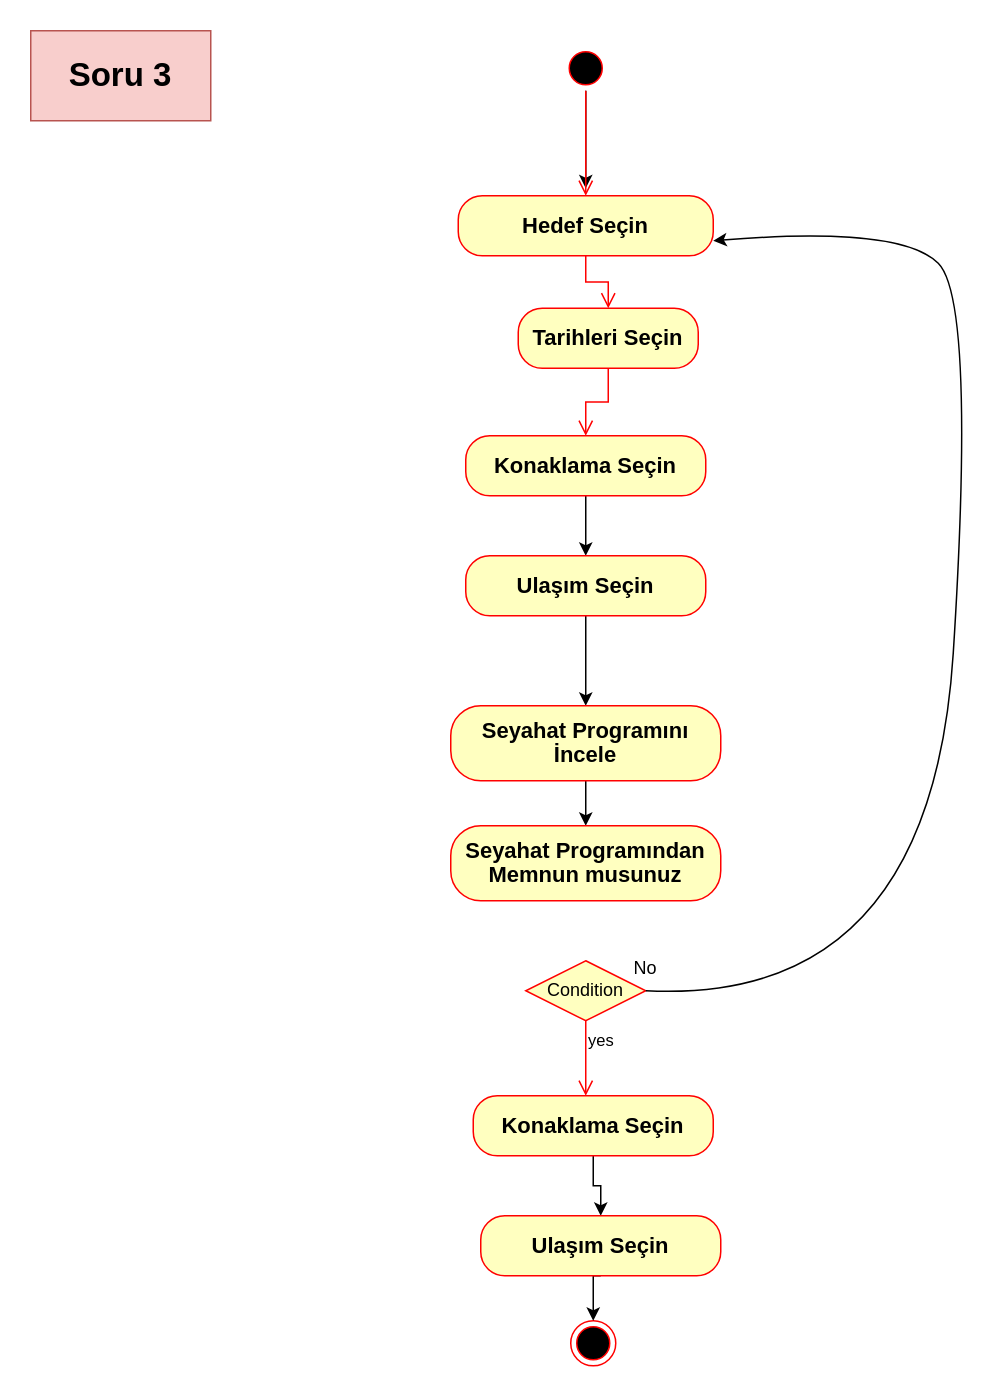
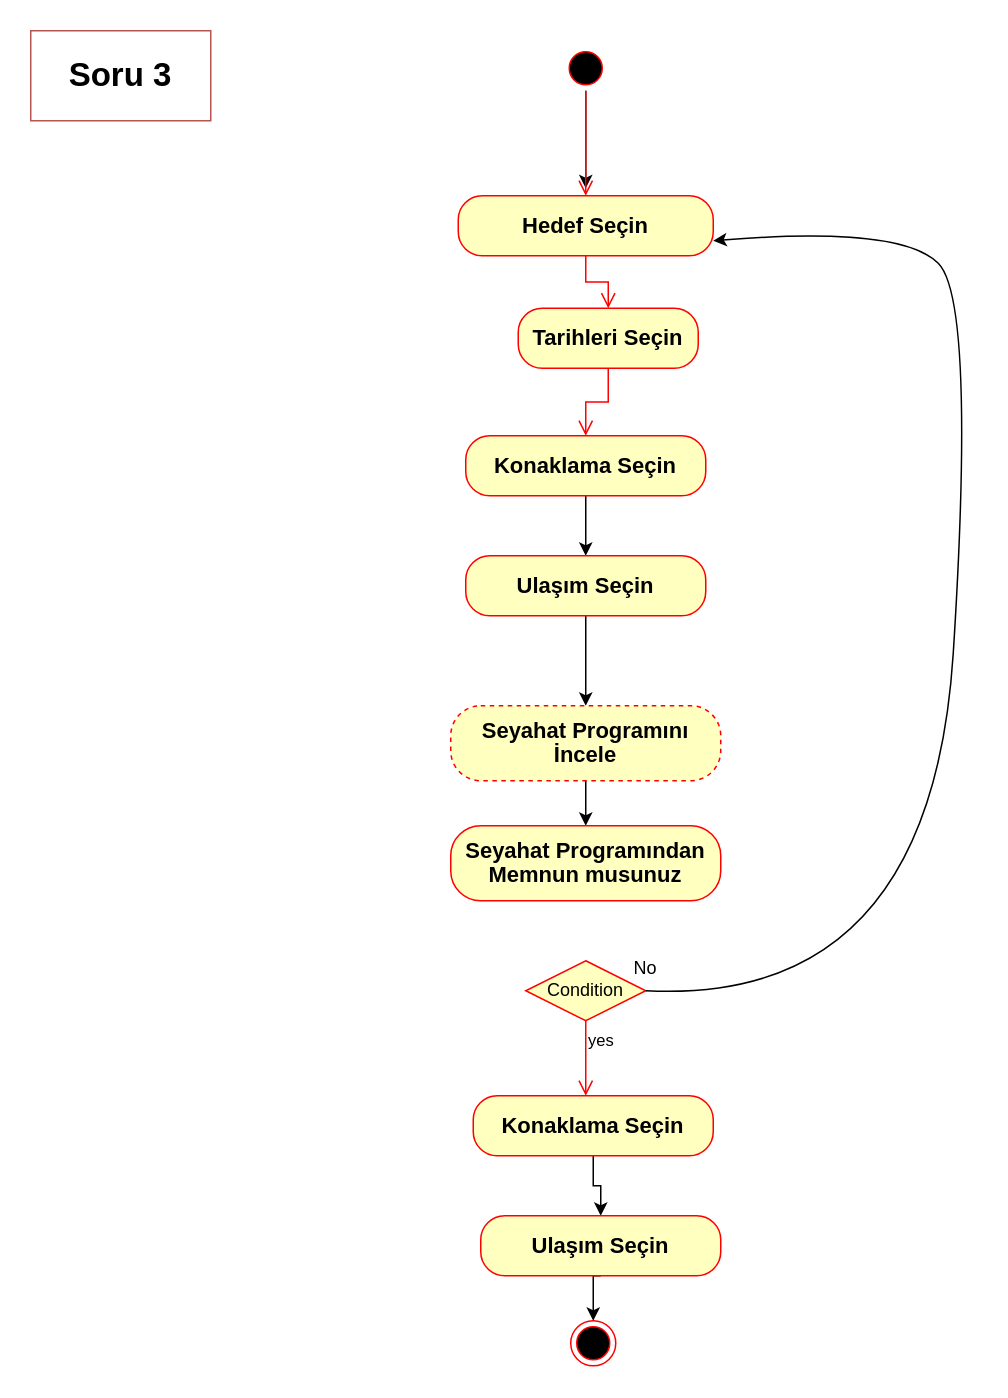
node "Soru 3": fillcolor #f8cecc -> #ffffff
node "Seyahat Programını İncele": style solid -> dashed
